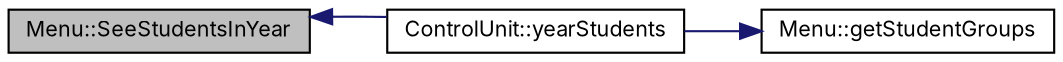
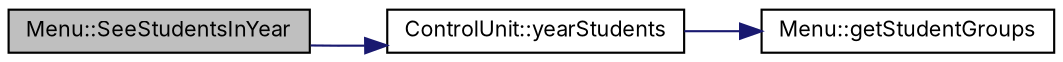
edge "ControlUnit::yearStudents" -> "Menu::SeeStudentsInYear": reversed
